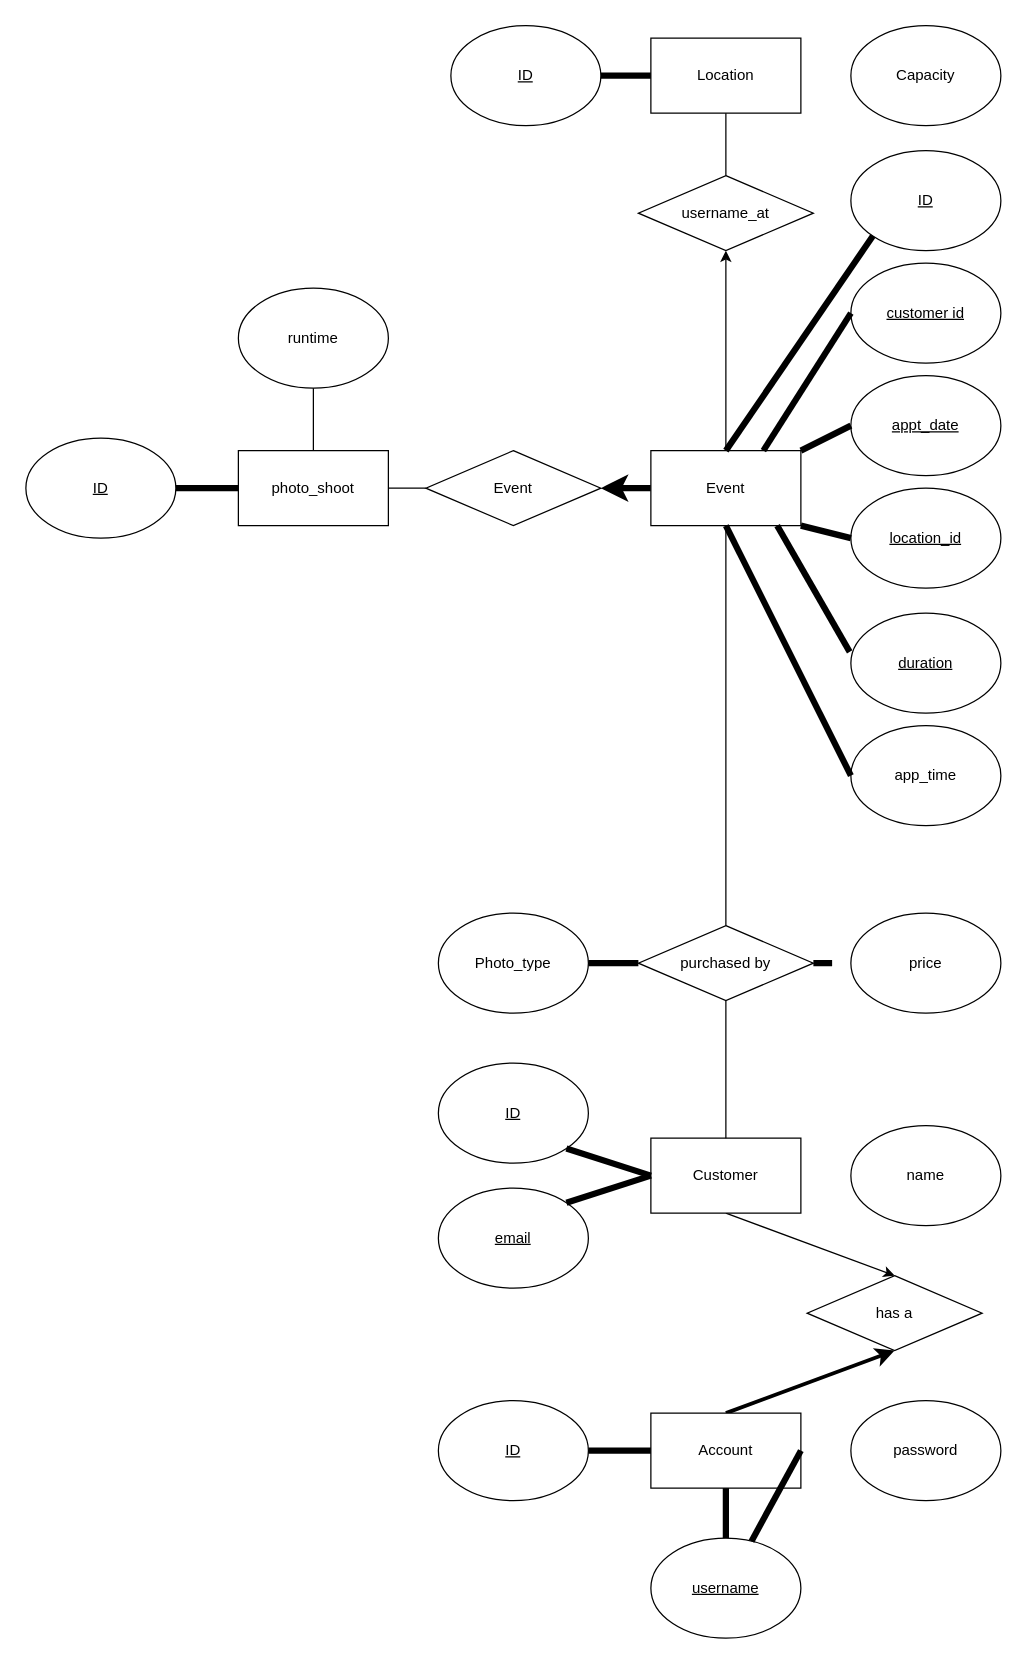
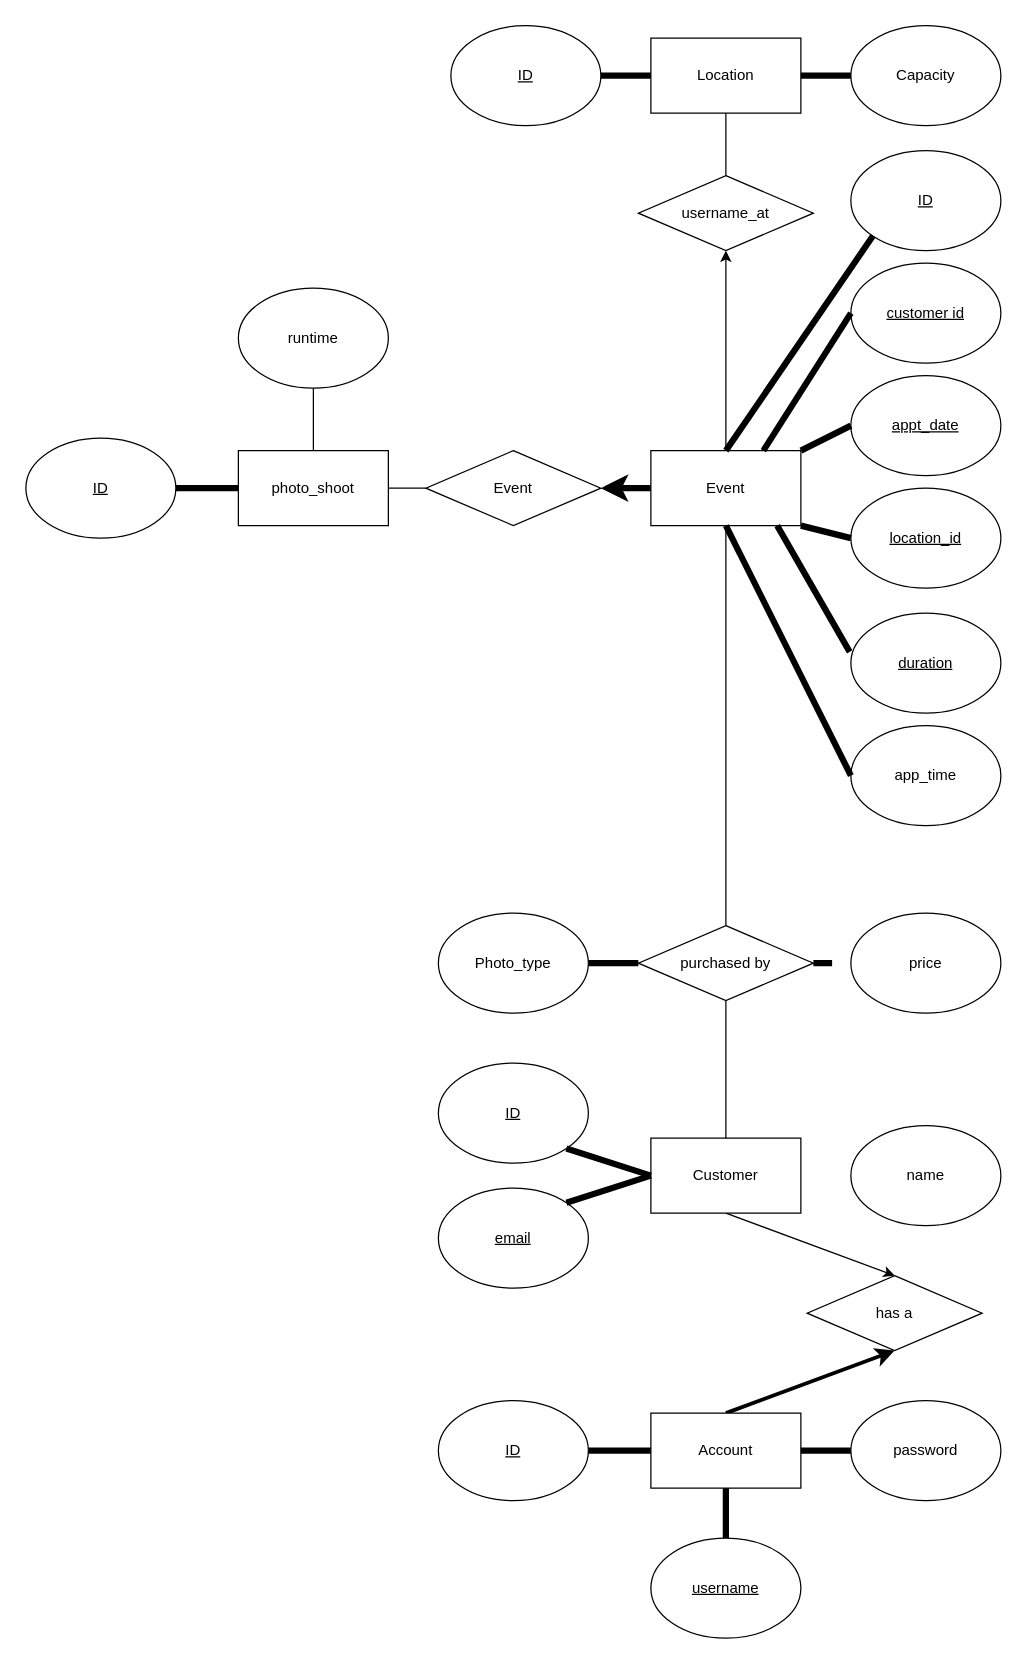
edge "Location" -- "Capacity": added
edge "Account" -- "username": now "Account" -- "password"
